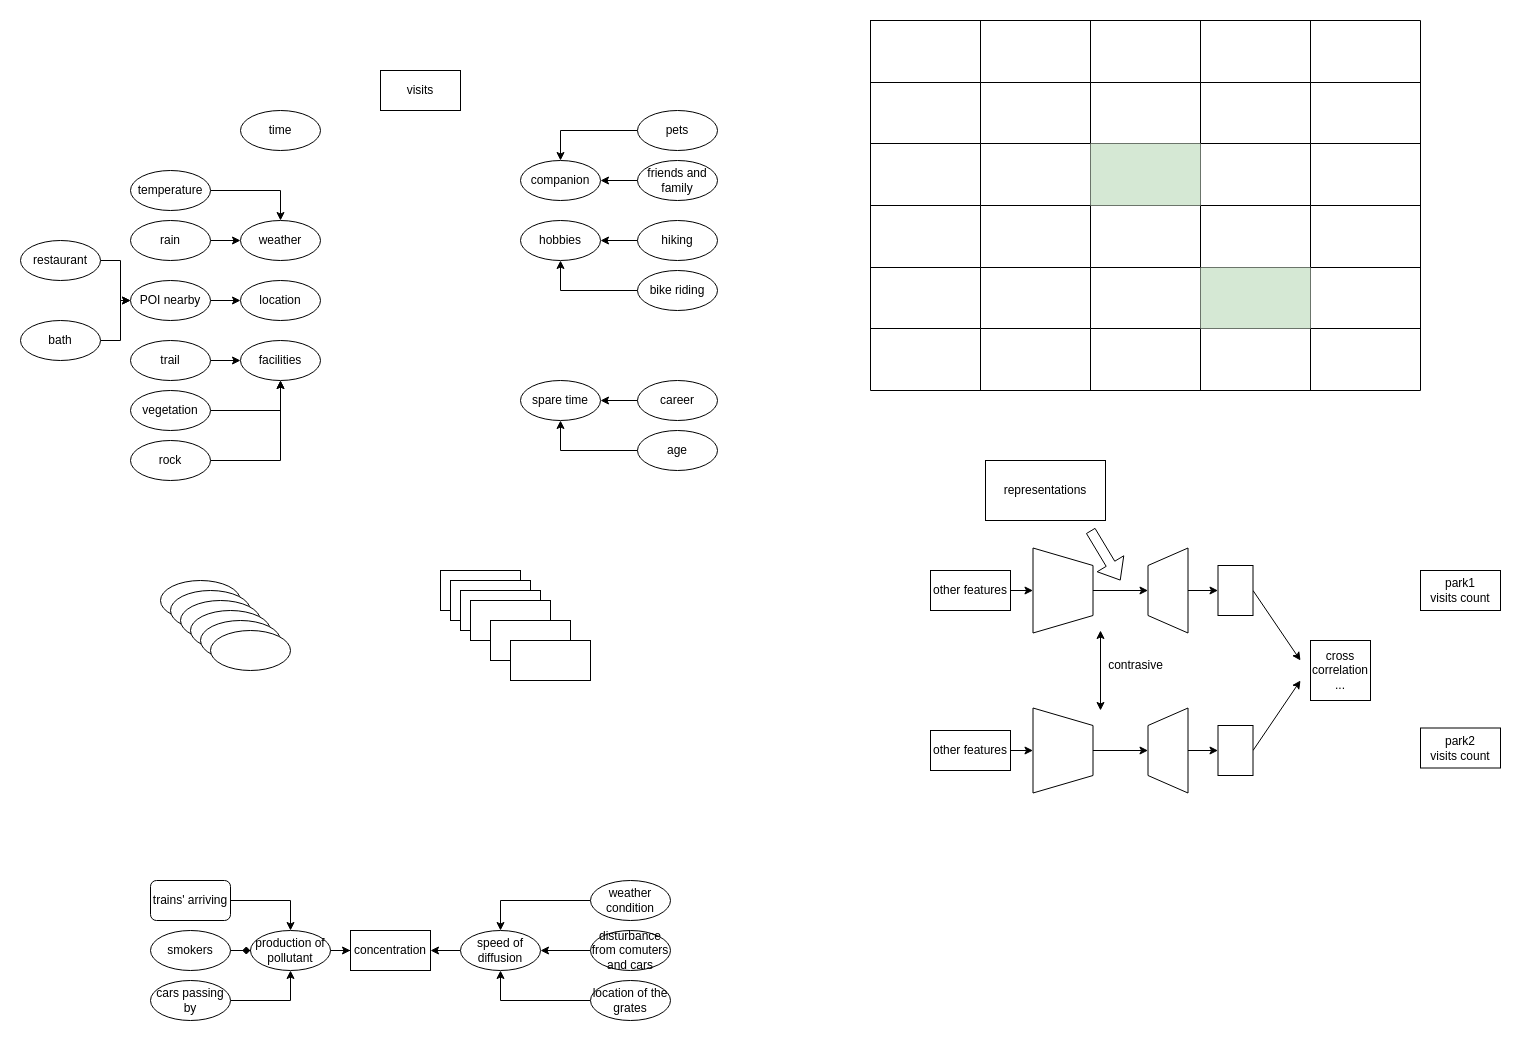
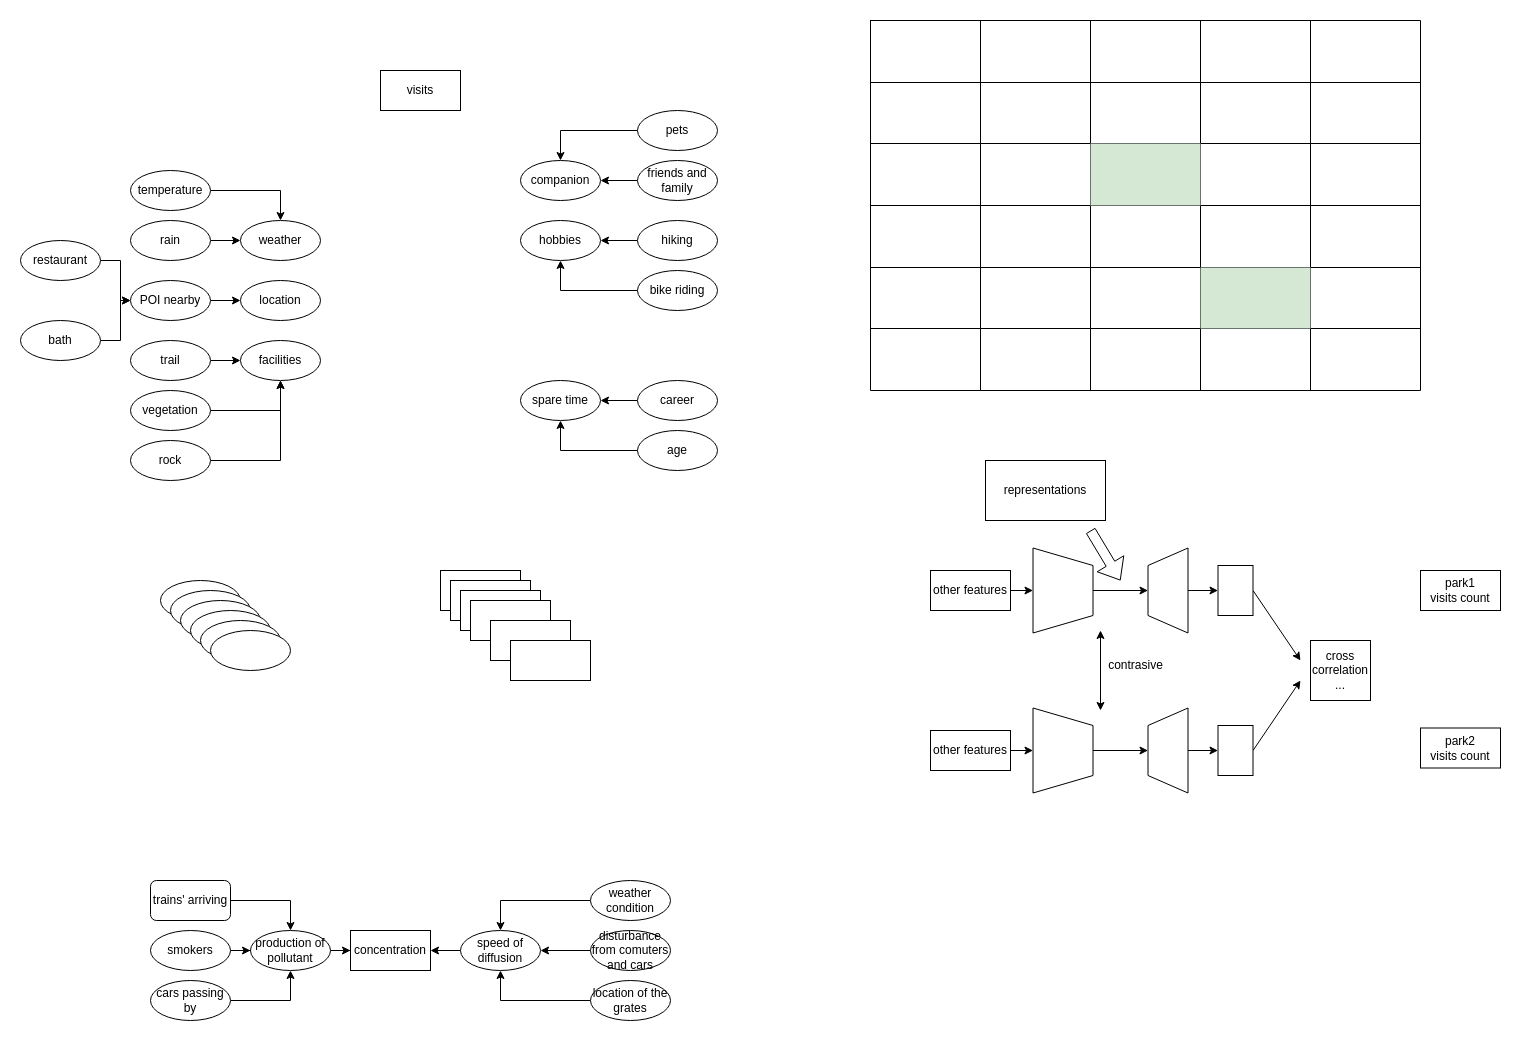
node "time": removed
edge "smokers" -> "production of pollutant": arrowhead diamond -> classic
